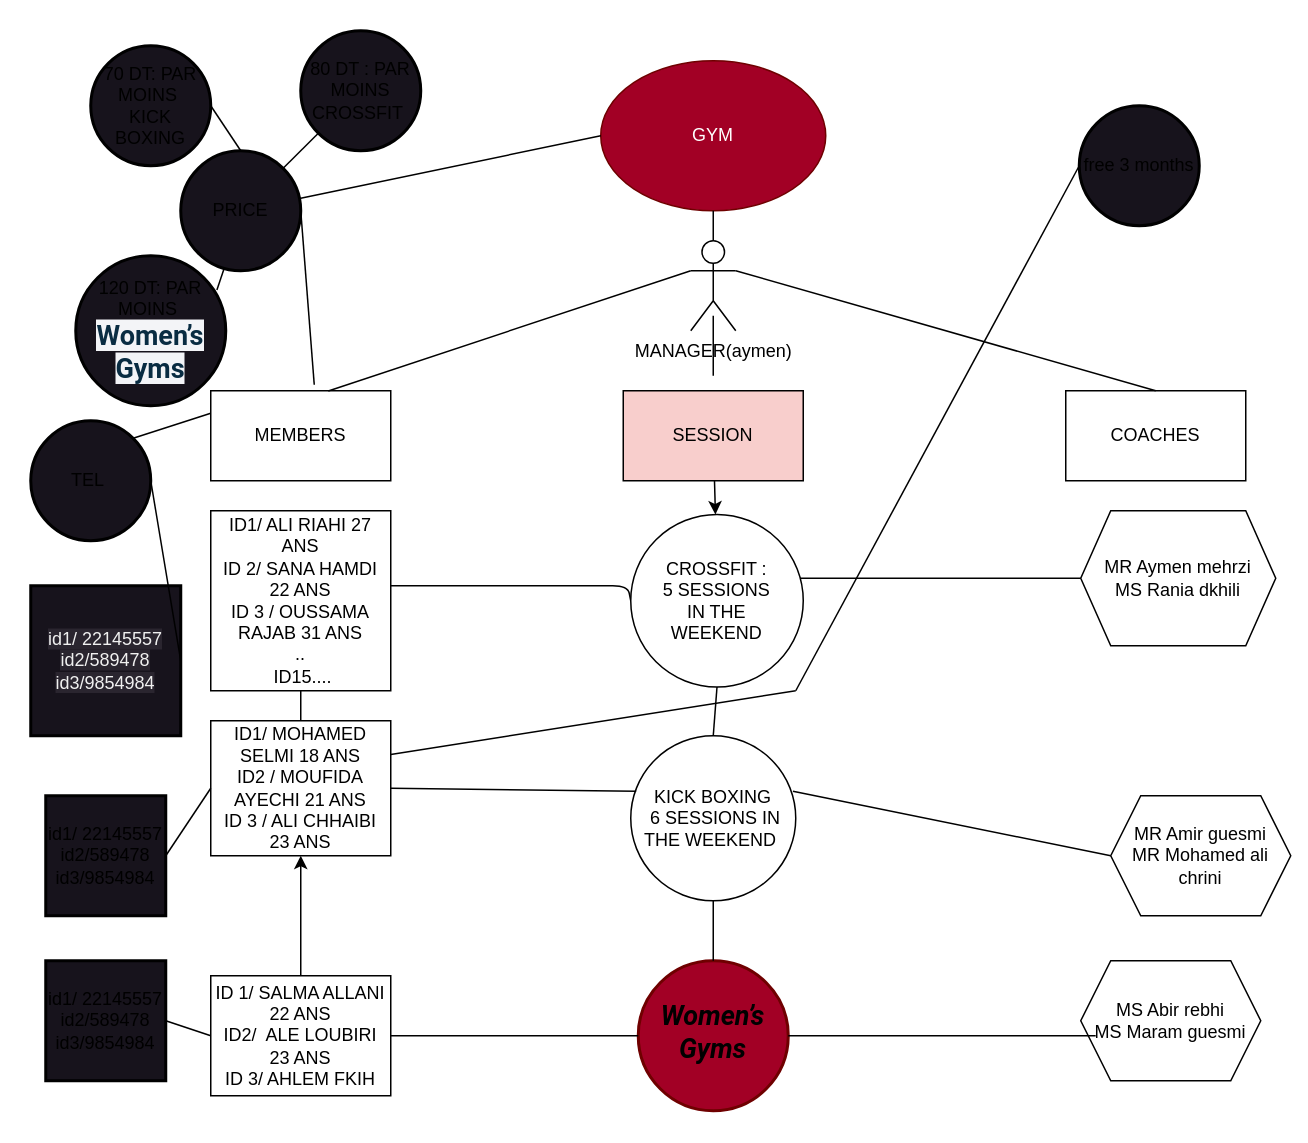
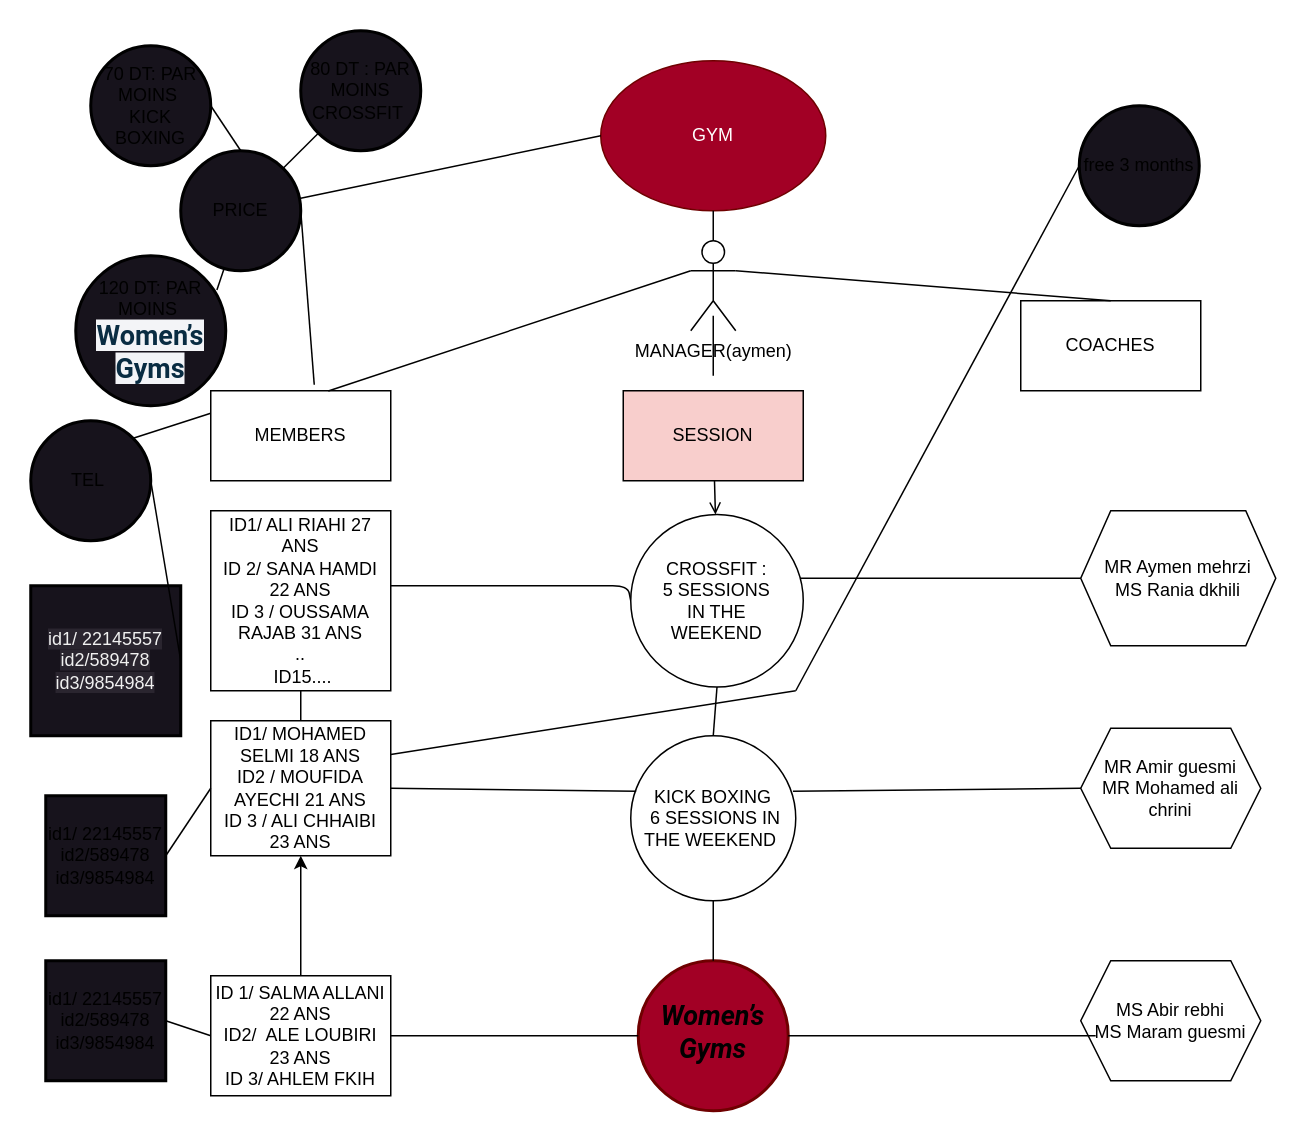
node "COACHES": moved (1156, 436) -> (1111, 346)
edge "SESSION" -> "CROSSFIT : 5 SESSIONS IN THE WEEKEND": arrowhead classic -> open
node "MR Amir guesmi MR Mohamed ali chrini": moved (1201, 856) -> (1171, 788)
